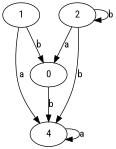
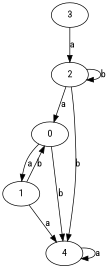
node "3": added
edge "0" -> "1": added, label "a"
